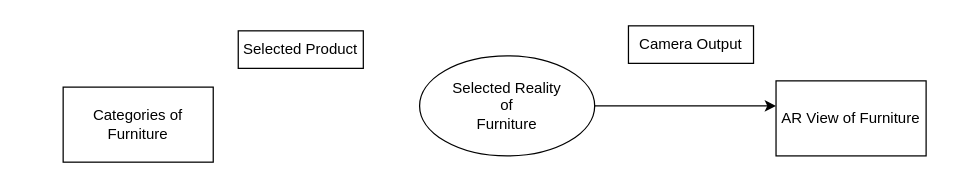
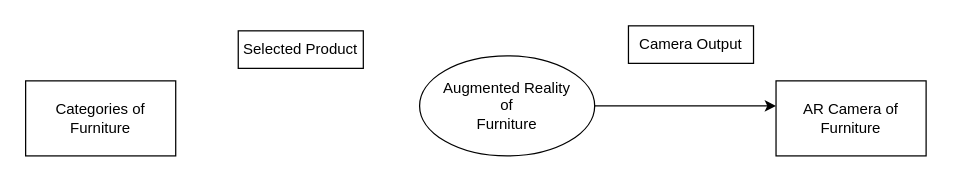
node "Selected Reality of Furniture": label "Selected Reality of Furniture" -> "Augmented Reality of Furniture"
node "AR View of Furniture": label "AR View of Furniture" -> "AR Camera of Furniture"
node "Categories of Furniture": moved (138, 124) -> (101, 118)
